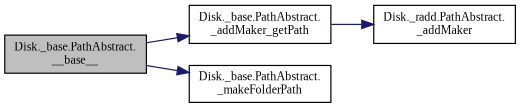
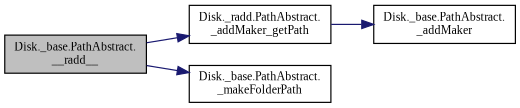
node "Disk._base.PathAbstract. _addMaker_getPath": label "Disk._base.PathAbstract. _addMaker_getPath" -> "Disk._radd.PathAbstract. _addMaker_getPath"
node "Disk._radd.PathAbstract. _addMaker": label "Disk._radd.PathAbstract. _addMaker" -> "Disk._base.PathAbstract. _addMaker"
node "Disk._base.PathAbstract. __base__": label "Disk._base.PathAbstract. __base__" -> "Disk._base.PathAbstract. __radd__"
